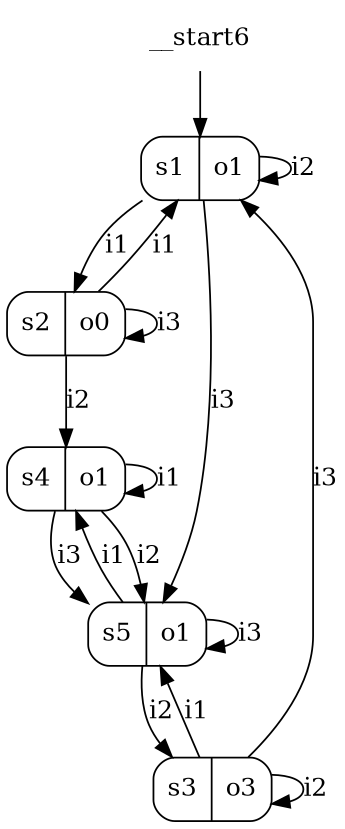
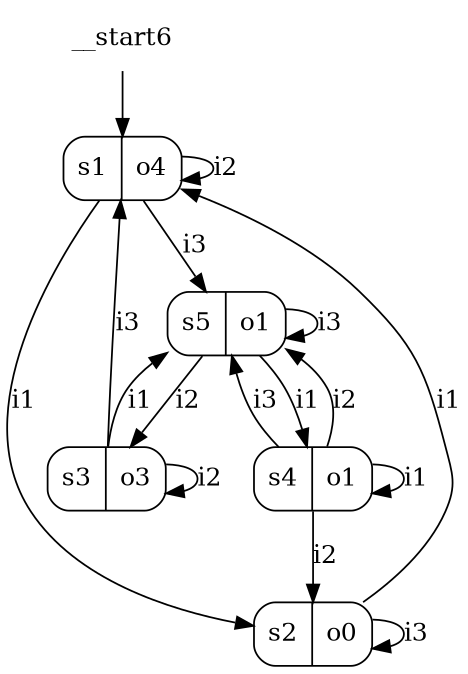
node "s1": text "o1" -> "o4"
edge "s2" -> "s4": reversed
